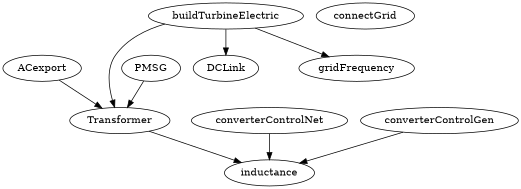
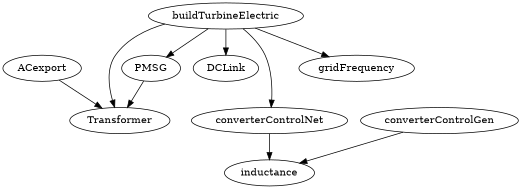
node "connectGrid": removed
edge "buildTurbineElectric" -> "PMSG": added
edge "buildTurbineElectric" -> "converterControlNet": added
edge "Transformer" -> "inductance": removed
